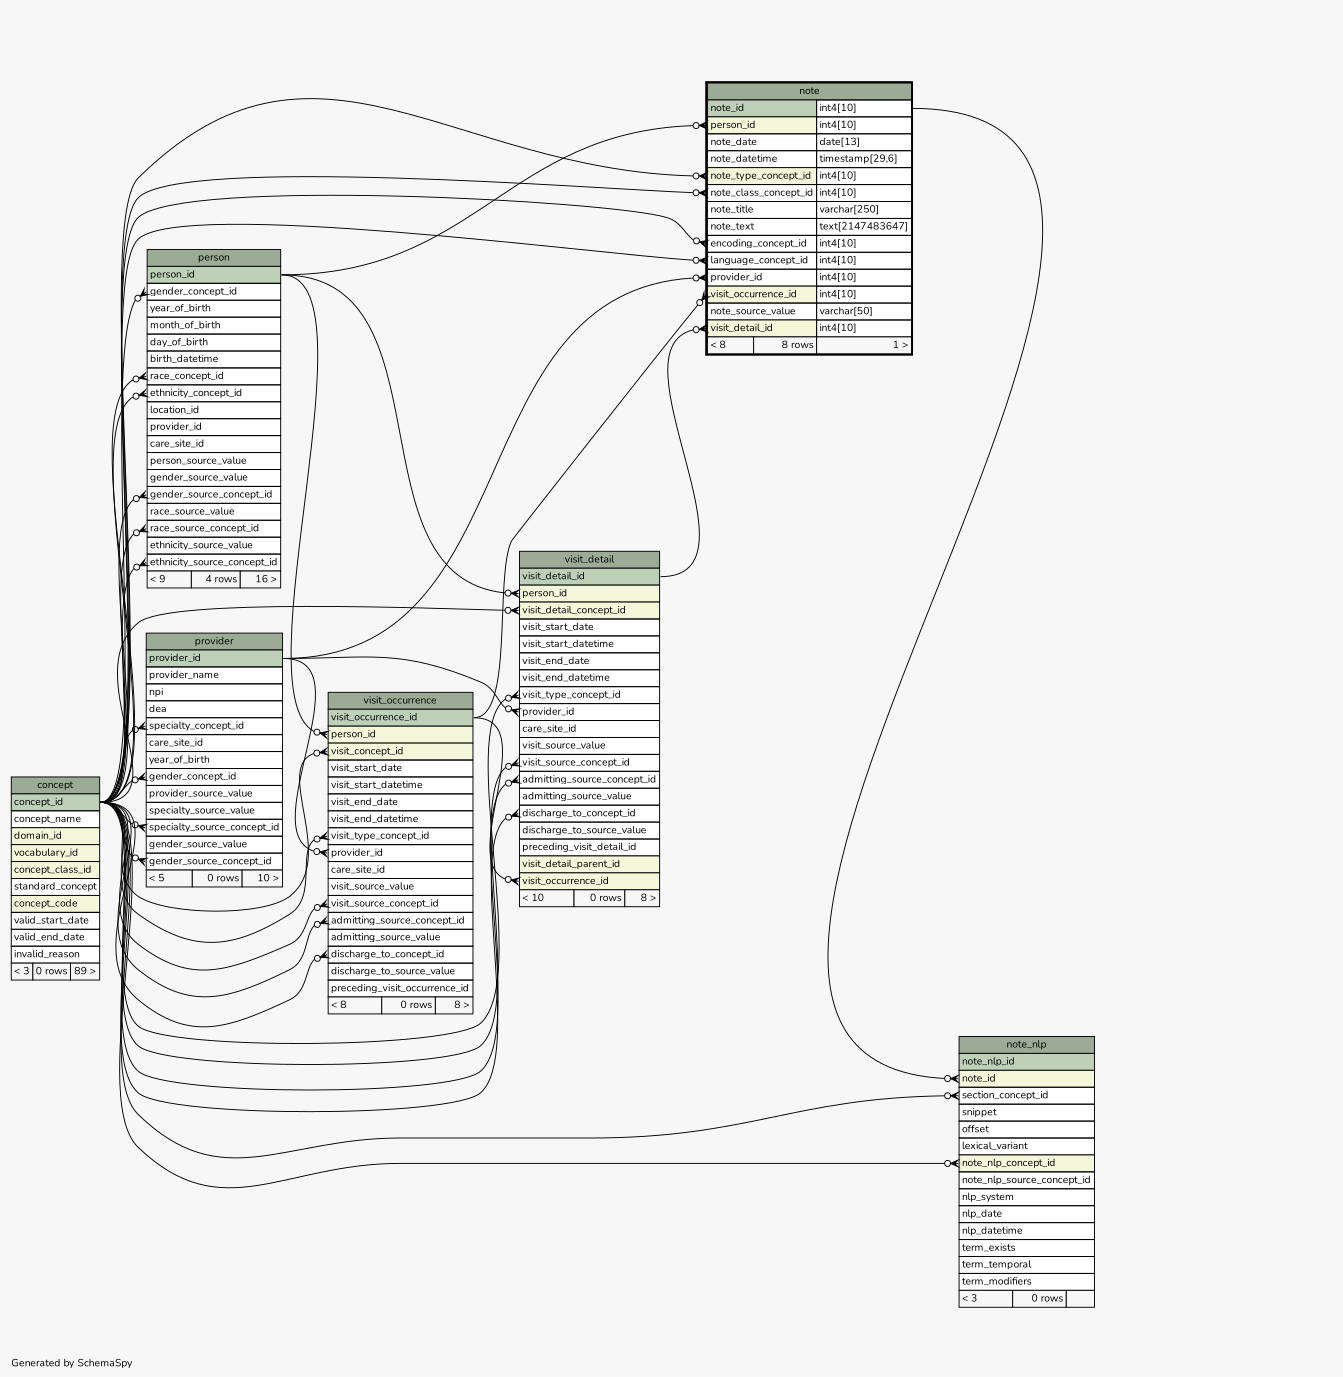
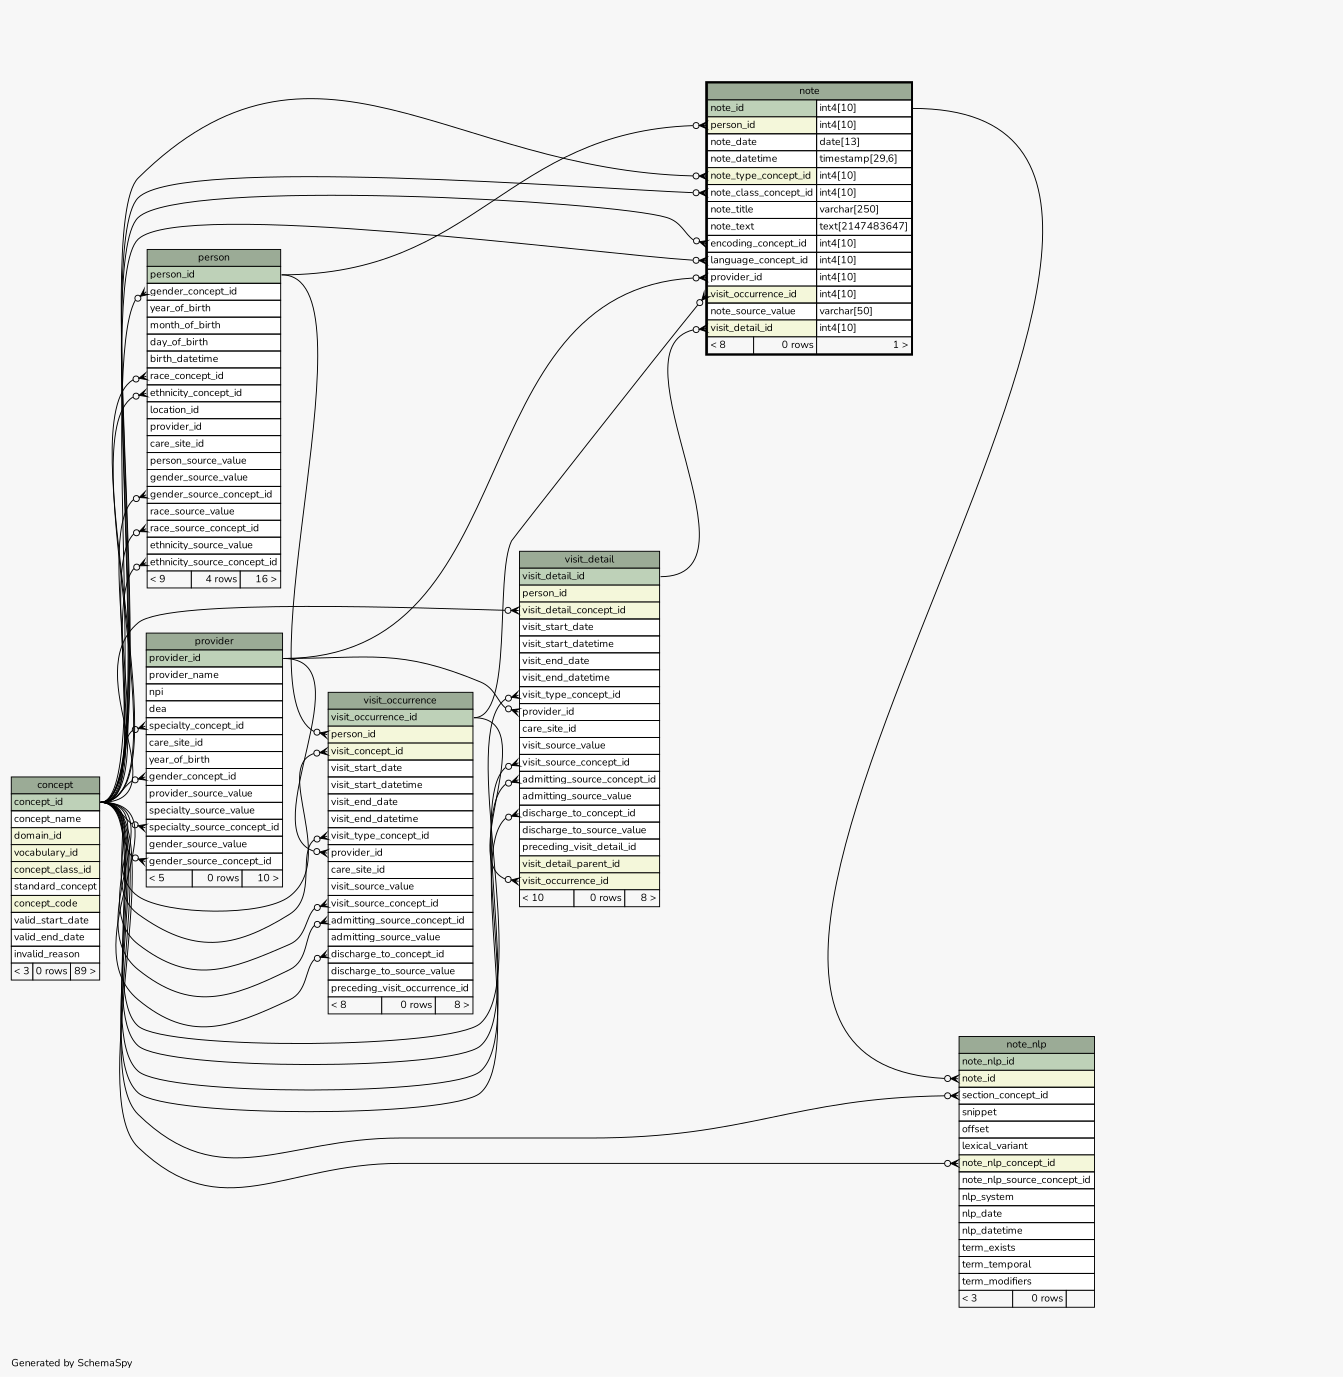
node "note": text "8 rows" -> "0 rows"
edge "person" -> "visit_detail": removed
